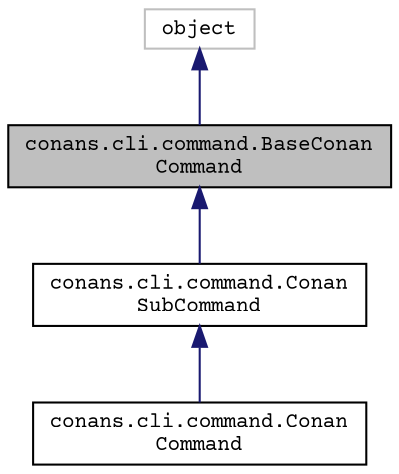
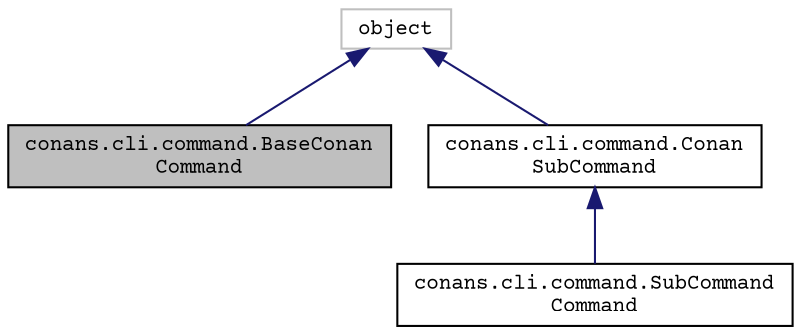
edge "conans.cli.command.Conan SubCommand" -> "conans.cli.command.BaseConan Command": now "conans.cli.command.Conan SubCommand" -> "object"
node "conans.cli.command.Conan Command": label "conans.cli.command.Conan Command" -> "conans.cli.command.SubCommand Command"
